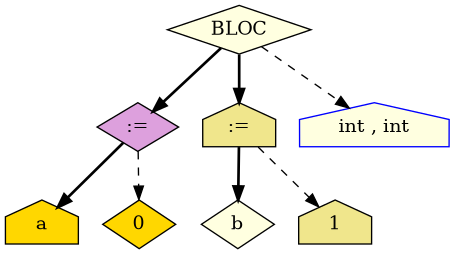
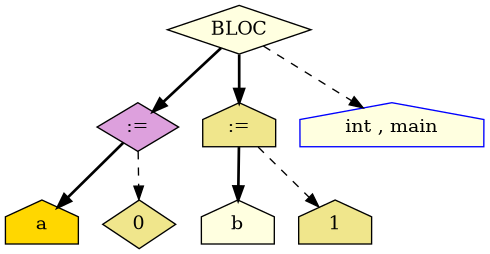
node "int , int": label "int , int" -> "int , main"
node "0": fillcolor gold -> khaki
node "b": shape diamond -> house
